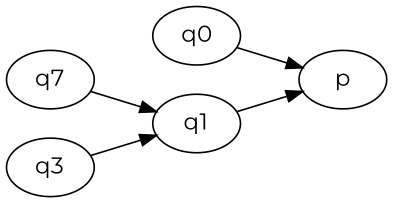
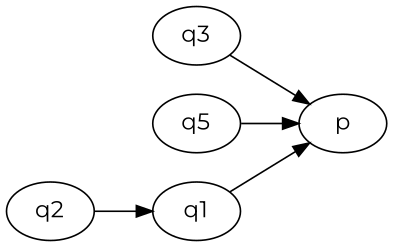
node "q0": label "q0" -> "q5"
node "q7": label "q7" -> "q2"
edge "q3" -> "q1": now "q3" -> "p"
